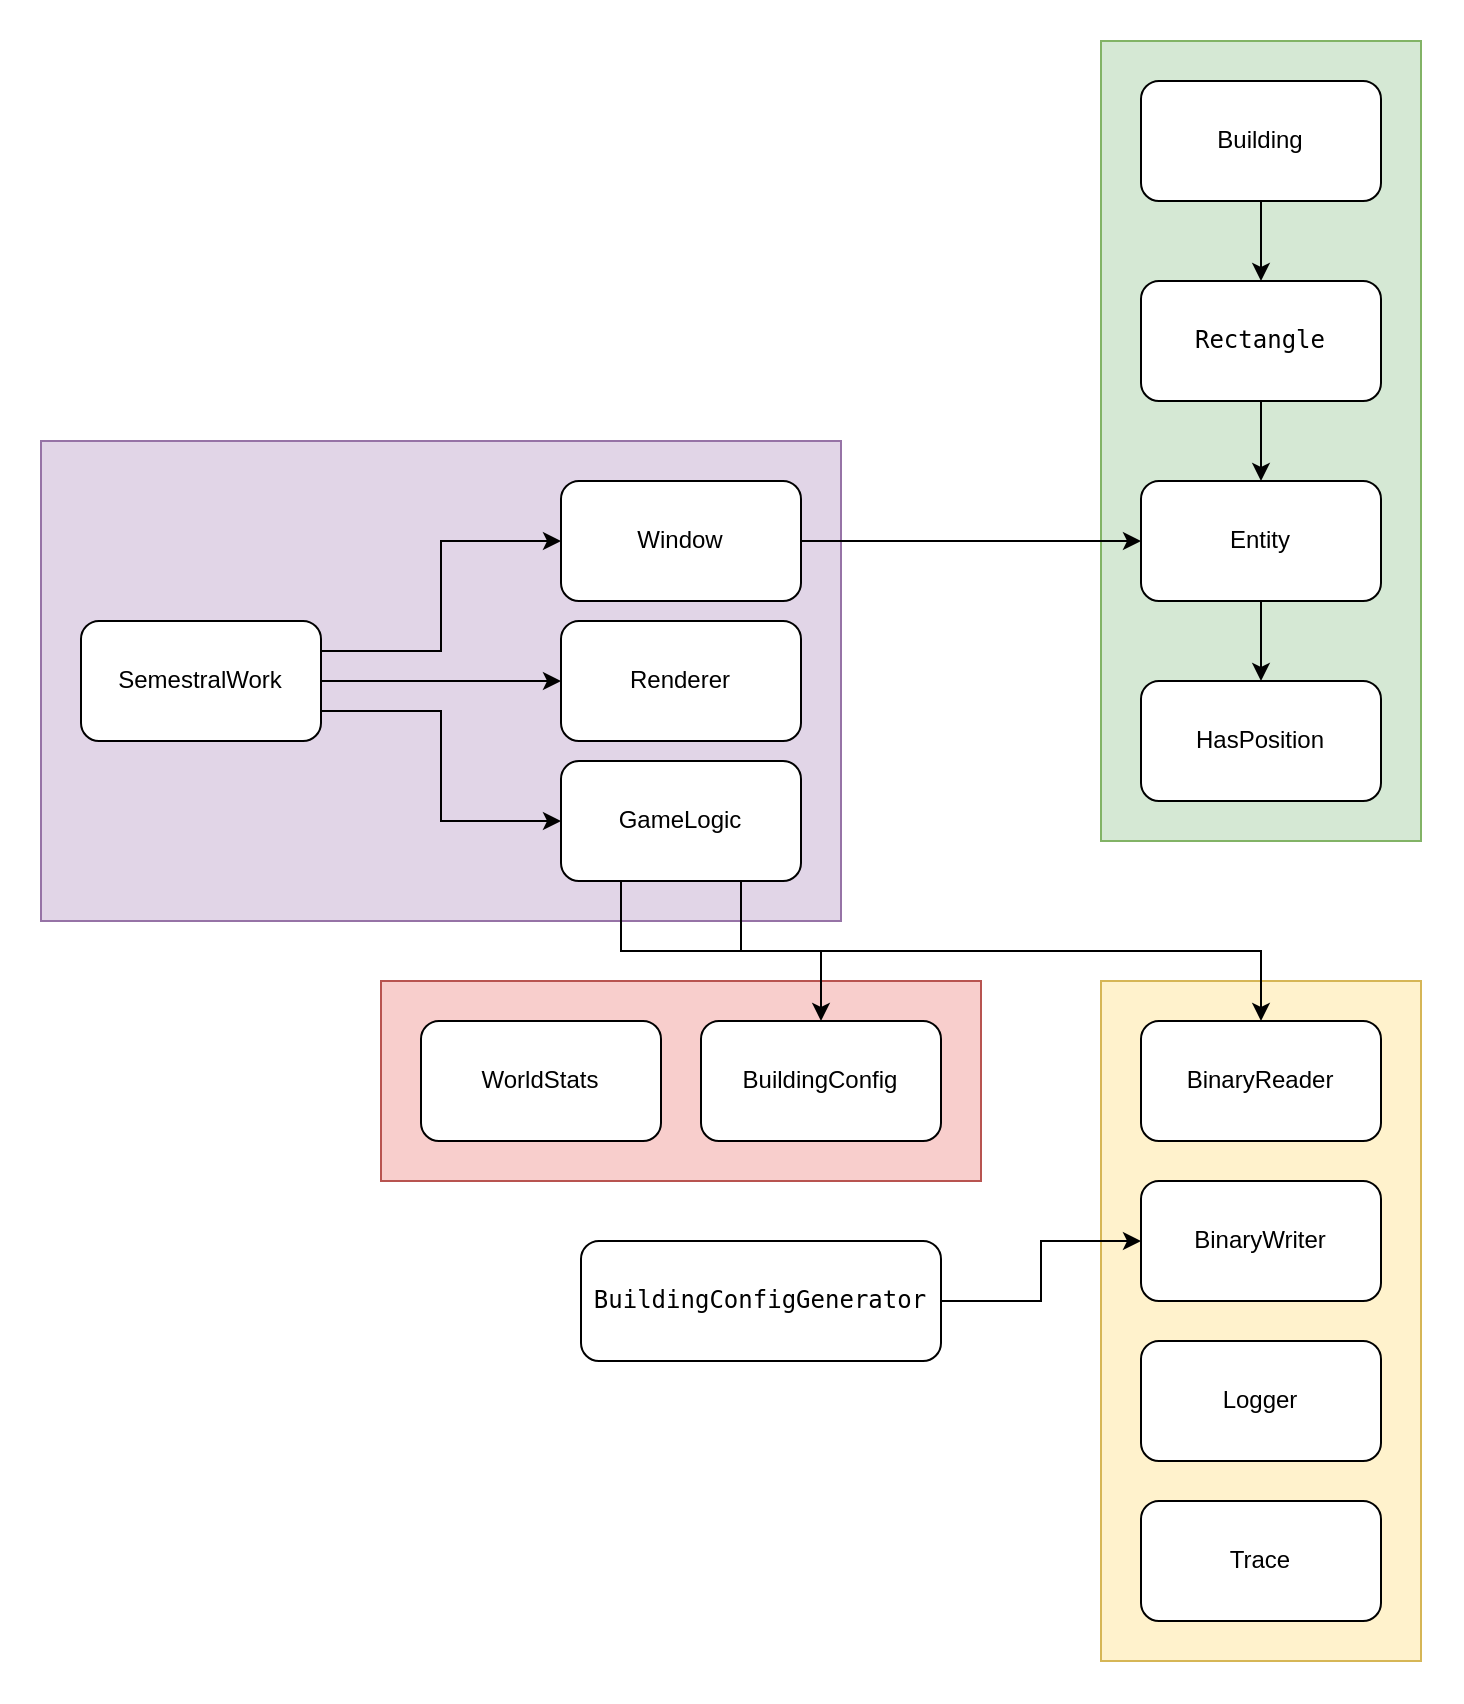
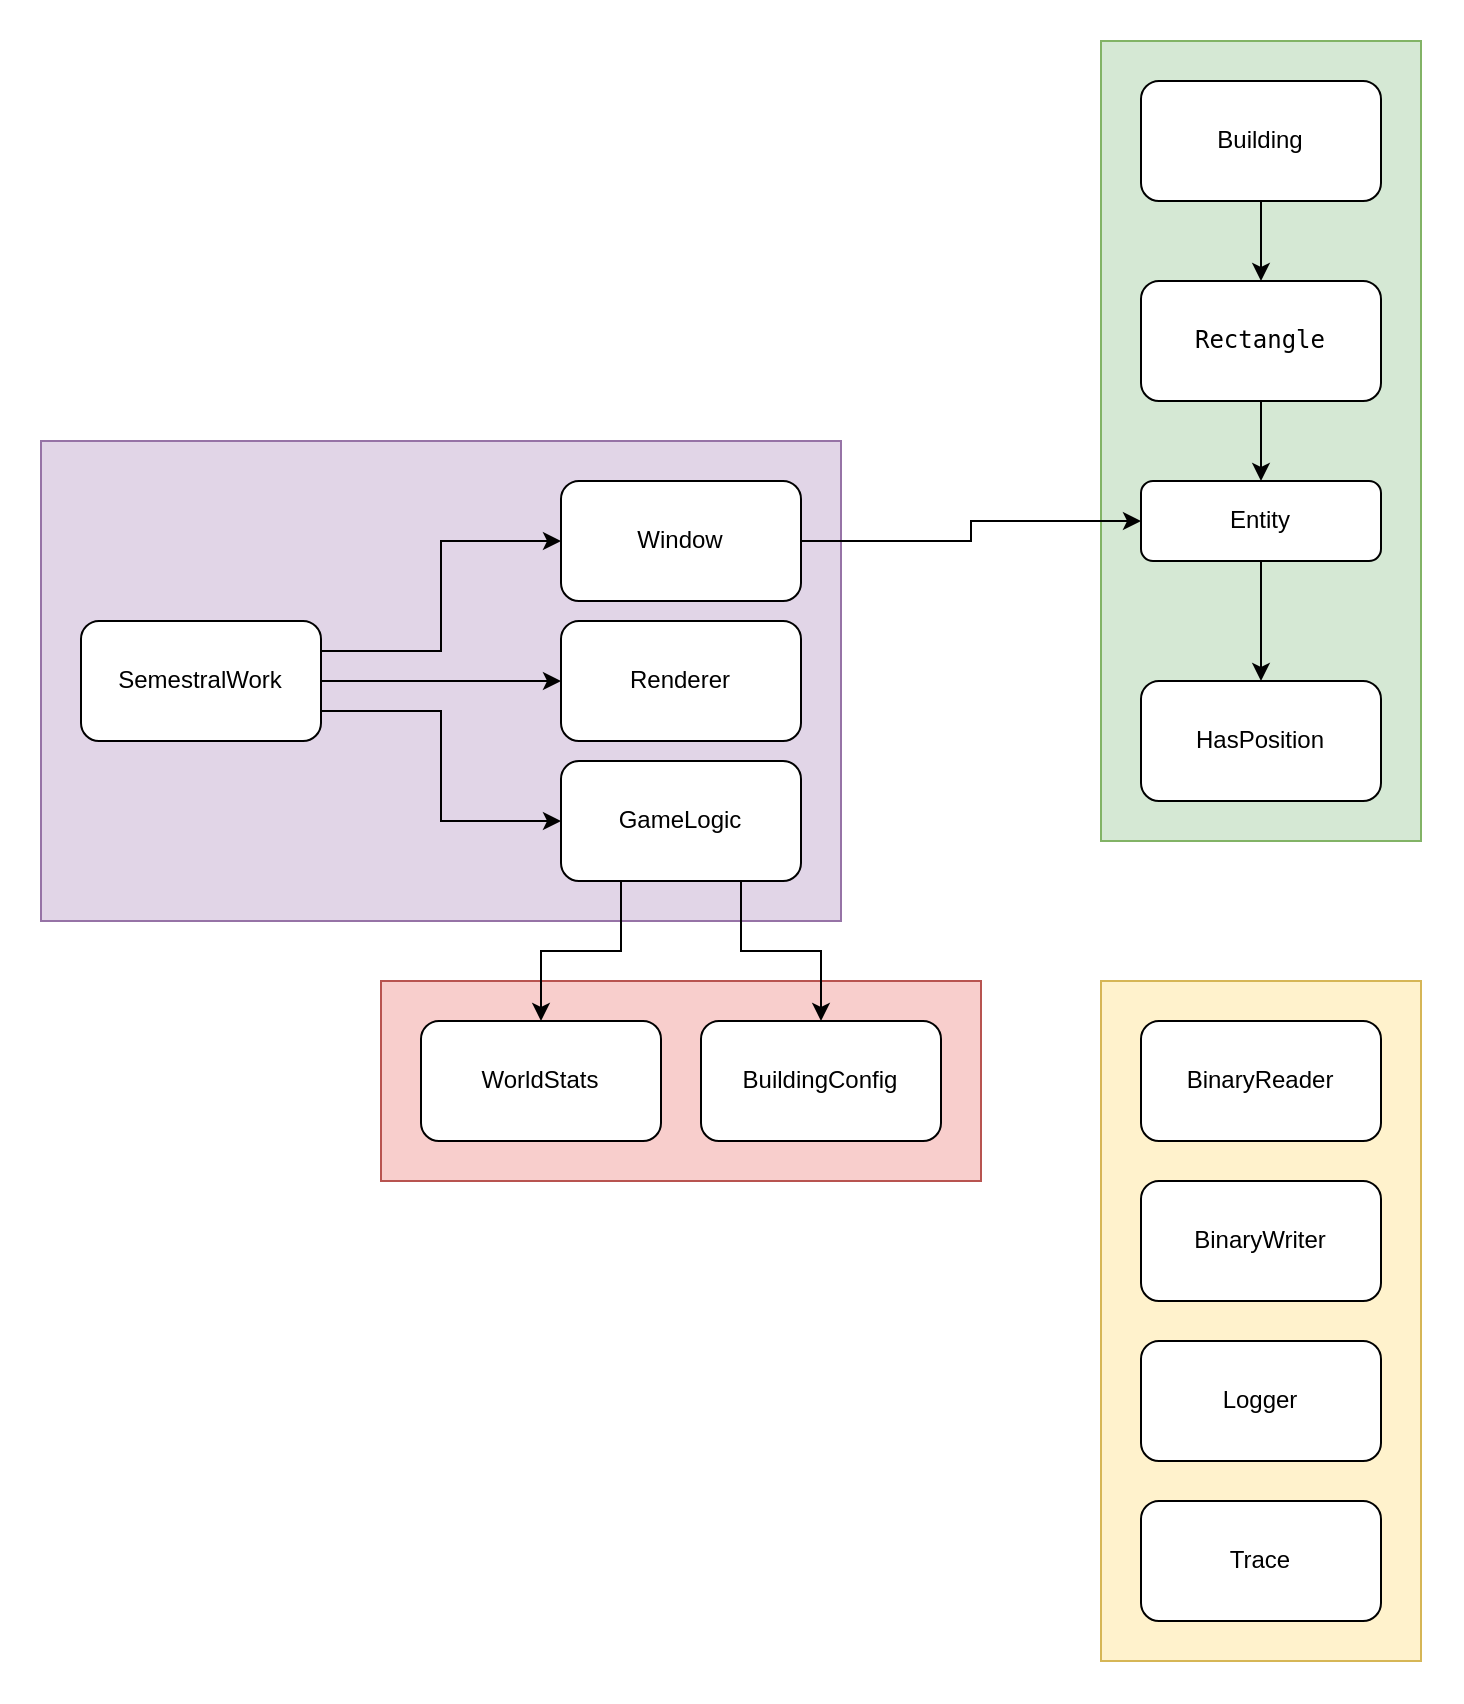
node "Entity": size 240x120 -> 240x80
edge "GameLogic" -> "BinaryReader": now "GameLogic" -> "WorldStats"
edge "BuildingConfigGenerator" -> "BinaryWriter": removed
node "BuildingConfigGenerator": removed
